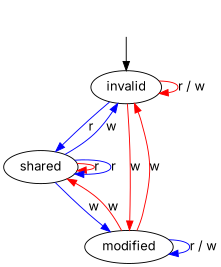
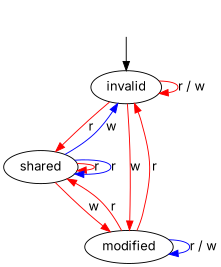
edge "invalid" -> "shared": color blue -> red
edge "modified" -> "invalid": label "w" -> "r"
edge "shared" -> "modified": color blue -> red
edge "modified" -> "shared": label "w" -> "r"
